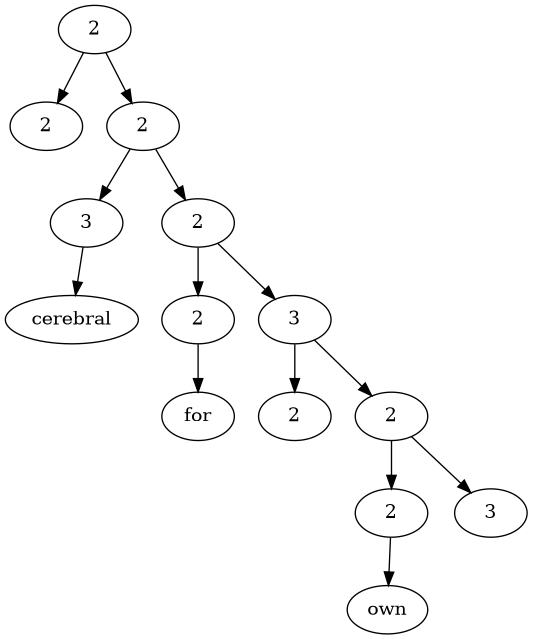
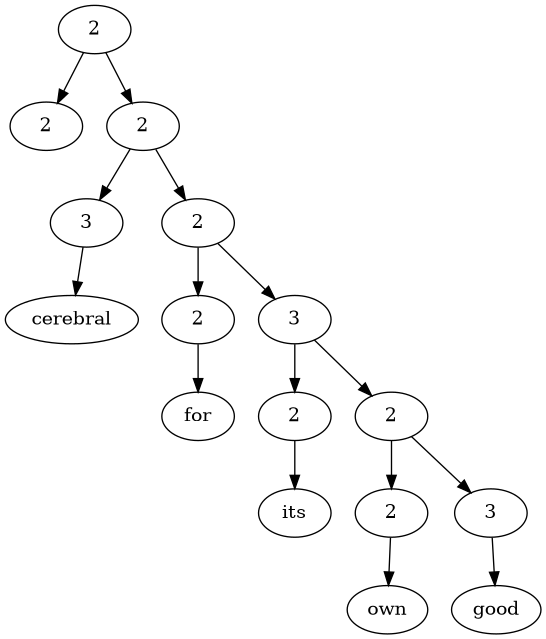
node "its": added
node "good": added
